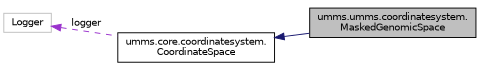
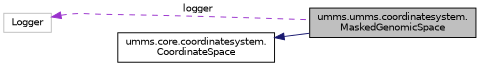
edge "umms.core.coordinatesystem. CoordinateSpace" -> "Logger": now "umms.umms.coordinatesystem. MaskedGenomicSpace" -> "Logger"
